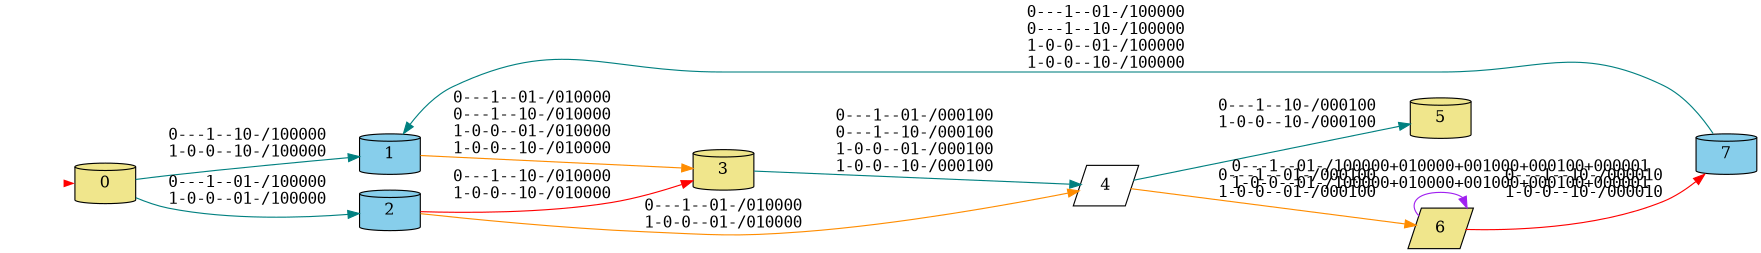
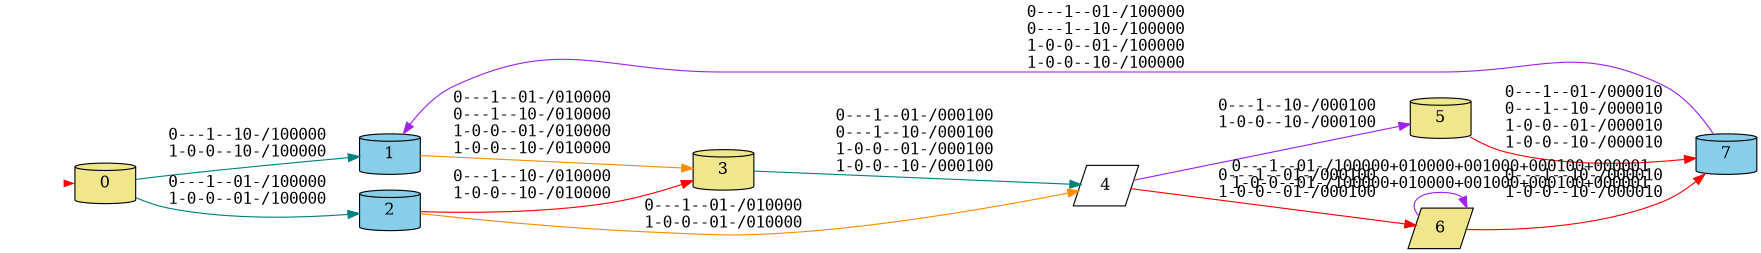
edge "7" -> "1": color teal -> purple
edge "4" -> "5": color teal -> purple
edge "5" -> "7": added, label "0---1--01-/000010 0---1--10-/000010 1-0-0--01-/000010 1-0-0--10-/000010"
edge "4" -> "6": color darkorange -> red
